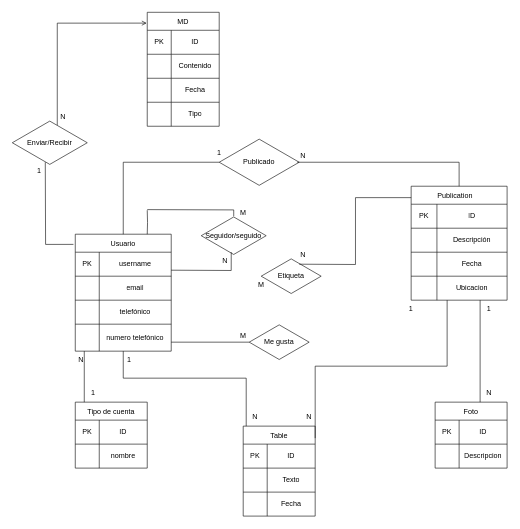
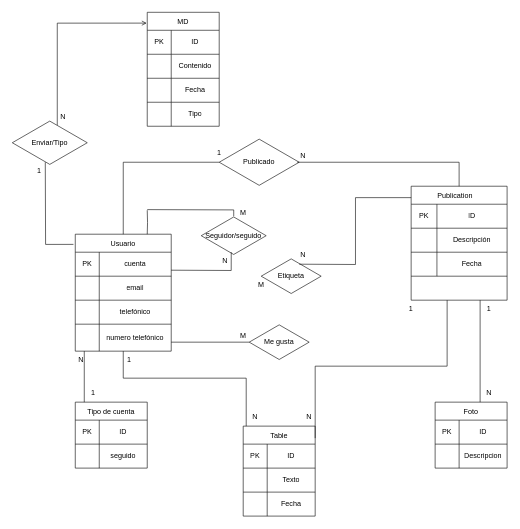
node "Enviar/Recibir": label "Enviar/Recibir" -> "Enviar/Tipo"
node "username": label "username" -> "cuenta"
node "Ubicacion": removed
node "nombre": label "nombre" -> "seguido"
